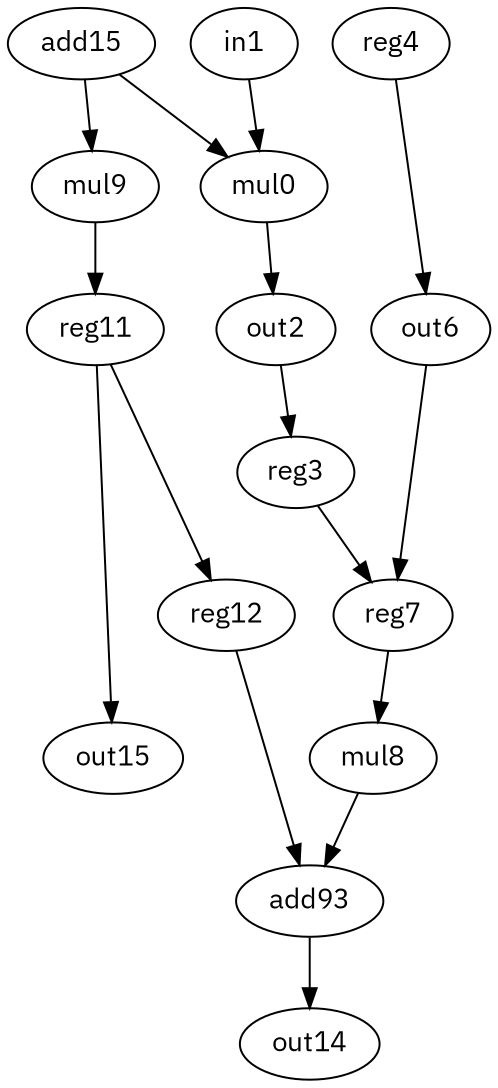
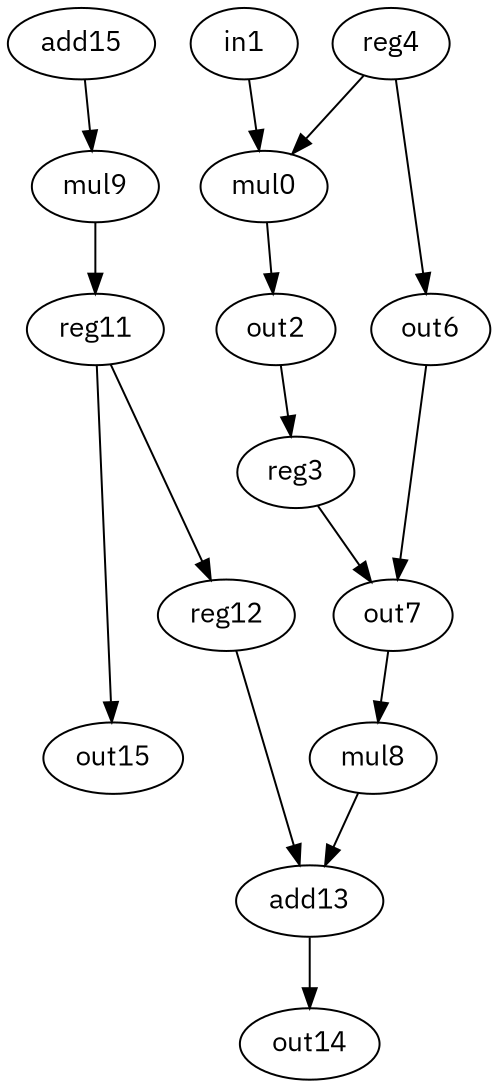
edge "add15" -> "mul0": now "reg4" -> "mul0"
node "reg7": label "reg7" -> "out7"
node "add93": label "add93" -> "add13"
